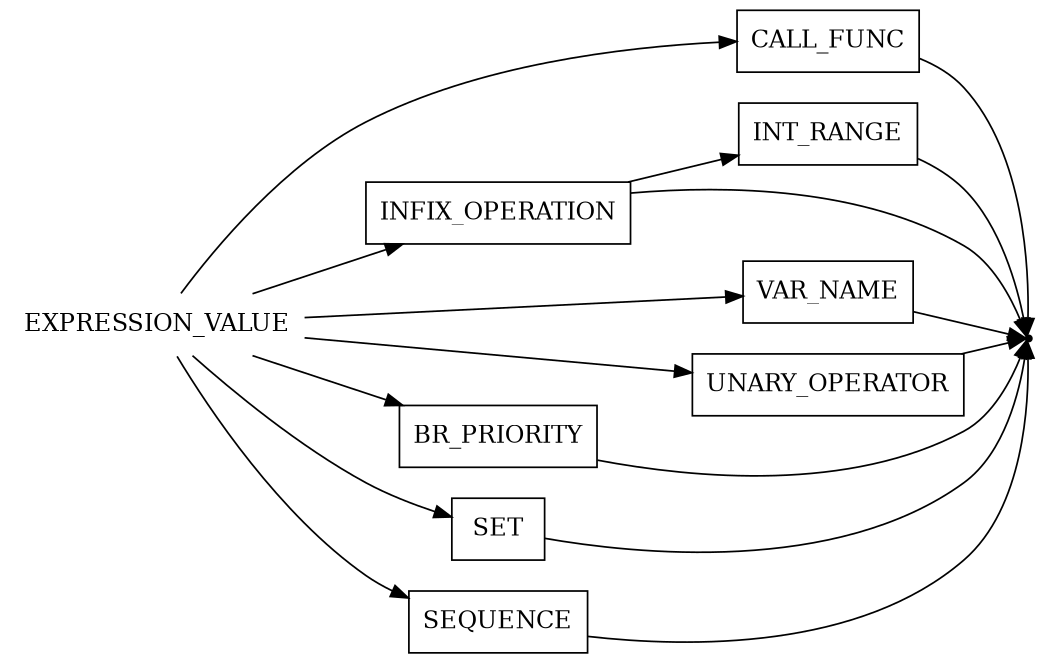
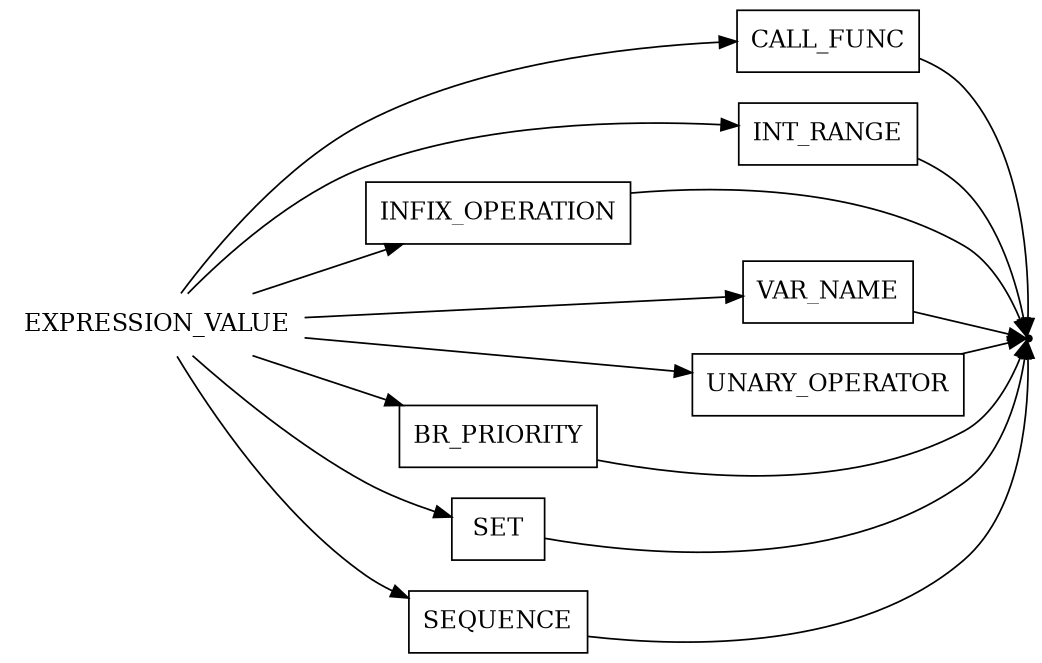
edge "INFIX_OPERATION" -> "INT_RANGE": now "EXPRESSION_VALUE" -> "INT_RANGE"
